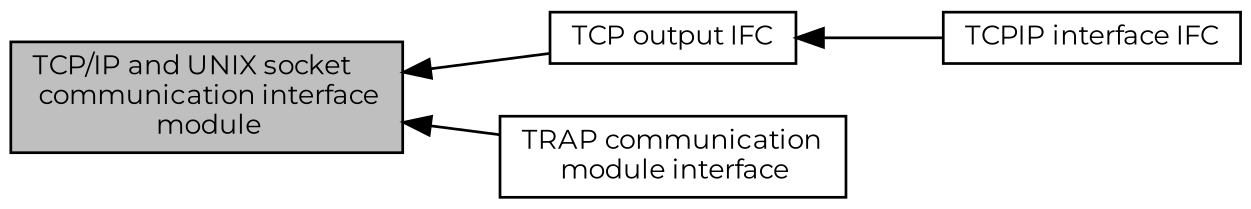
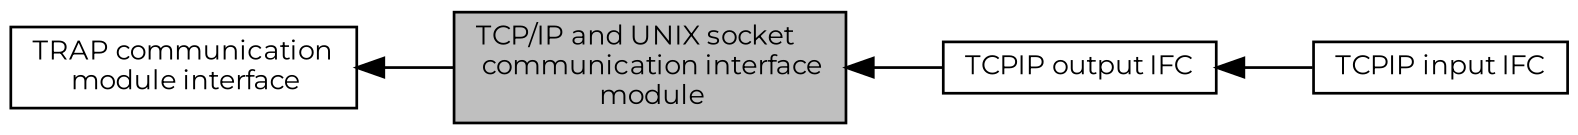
node "TCP output IFC": label "TCP output IFC" -> "TCPIP output IFC"
node "TCPIP interface IFC": label "TCPIP interface IFC" -> "TCPIP input IFC"
edge "TRAP communication module interface" -> "TCP/IP and UNIX socket communication interface module": reversed
